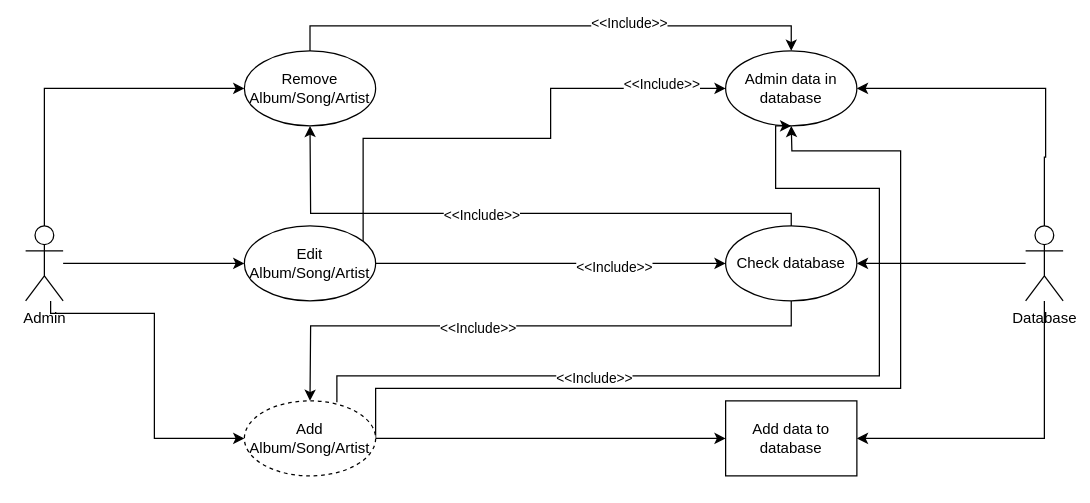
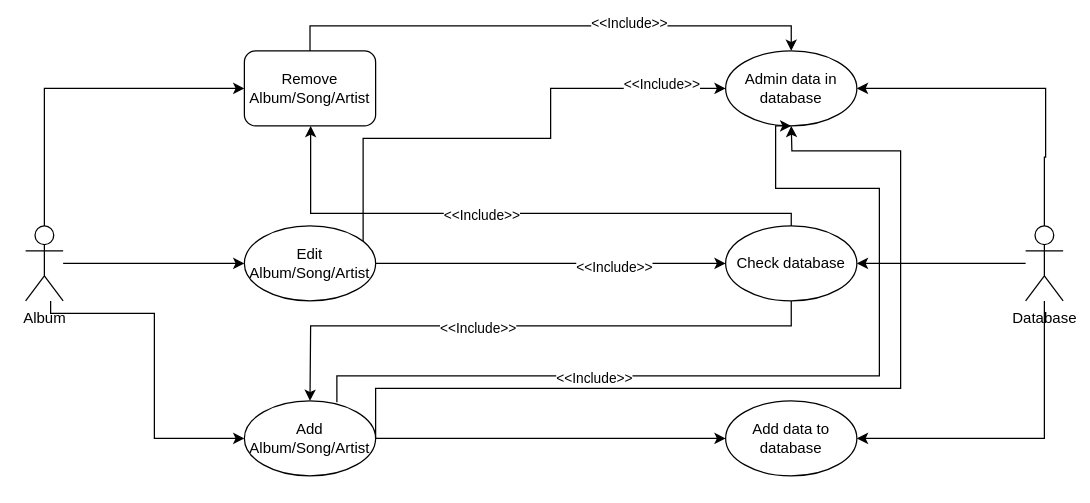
node "Remove Album/Song/Artist": shape ellipse -> rounded rectangle
node "Admin": label "Admin" -> "Album"
node "Add Album/Song/Artist": style dashed -> solid
node "Add data to database": shape rectangle -> ellipse
